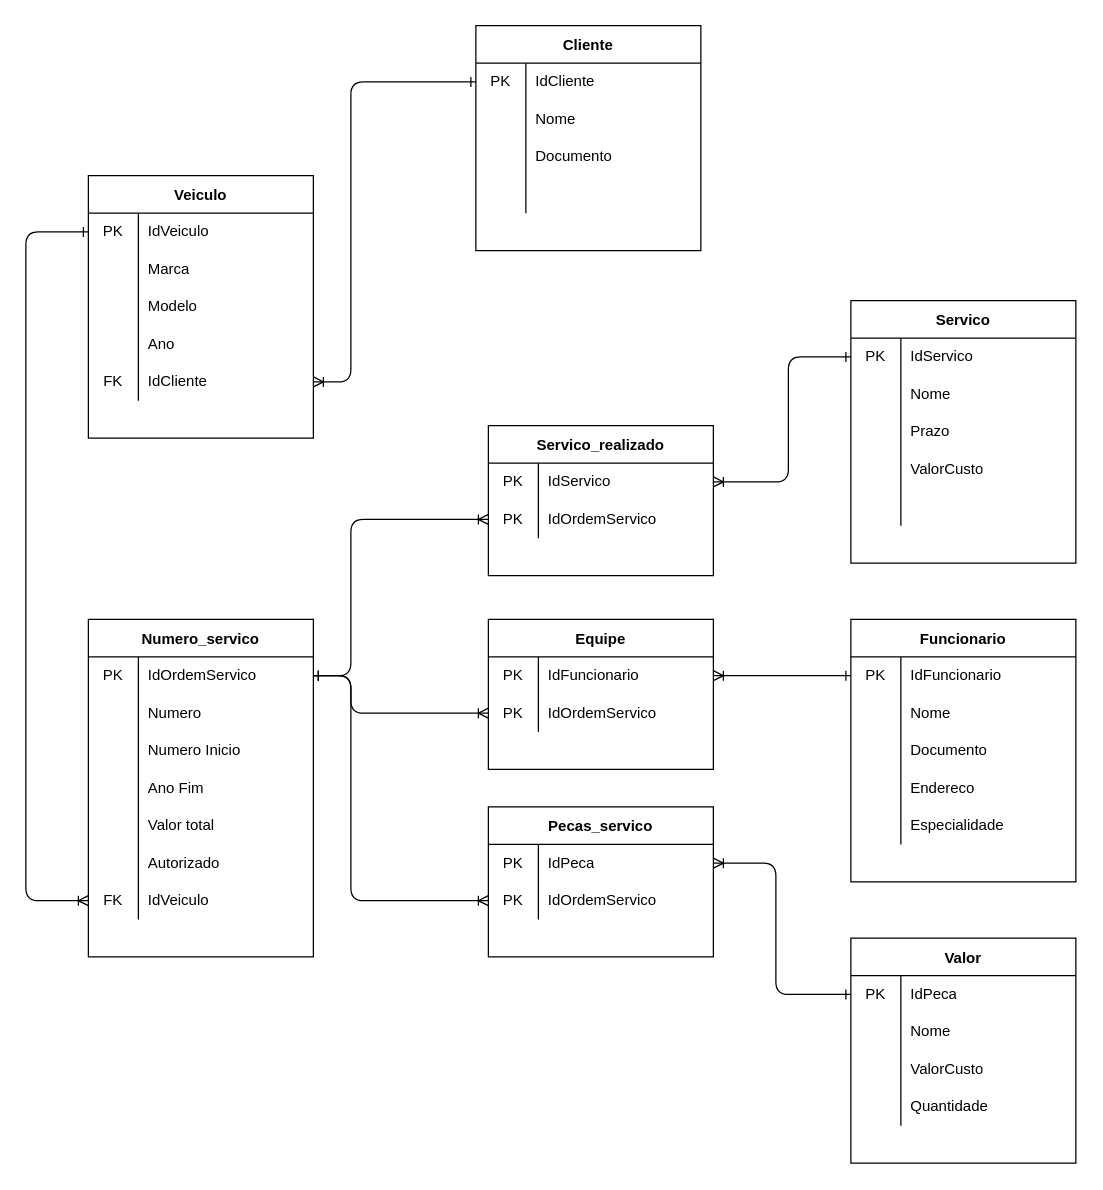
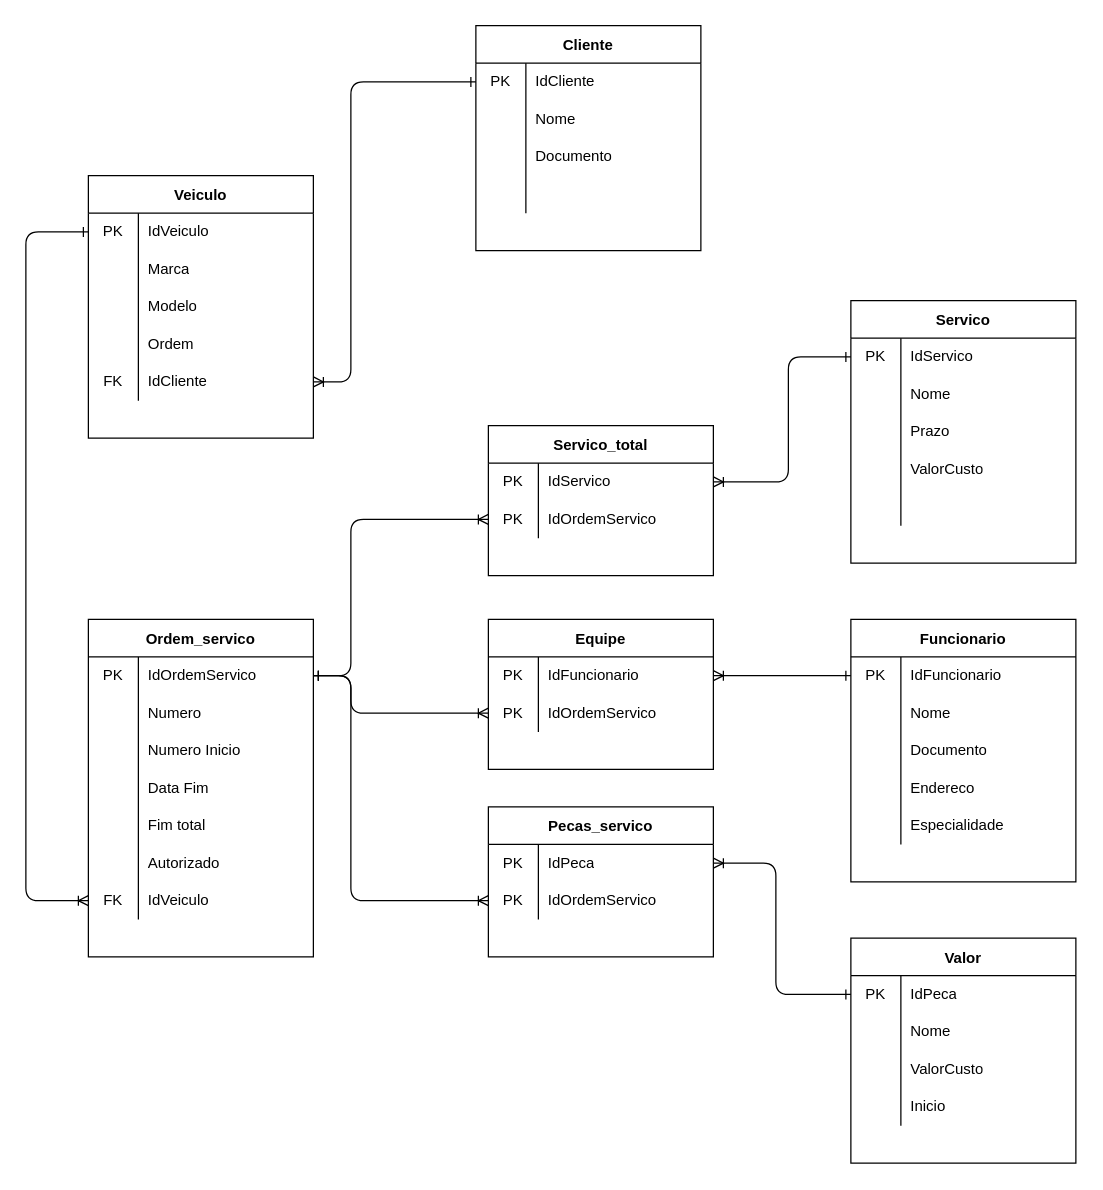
node "Ano": label "Ano" -> "Ordem"
node "Servico_realizado": label "Servico_realizado" -> "Servico_total"
node "Numero_servico": label "Numero_servico" -> "Ordem_servico"
node "Ano Fim": label "Ano Fim" -> "Data Fim"
node "Valor total": label "Valor total" -> "Fim total"
node "Quantidade": label "Quantidade" -> "Inicio"
